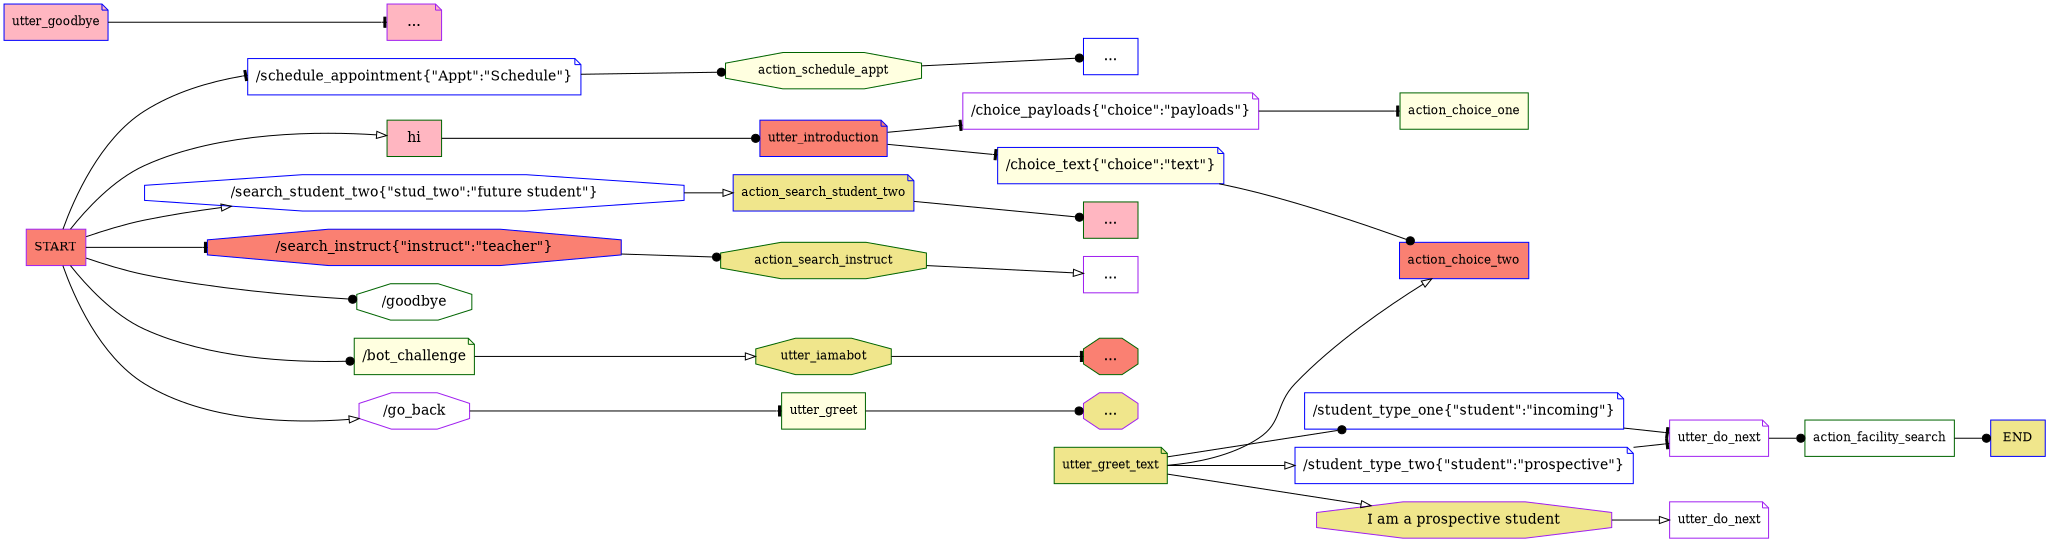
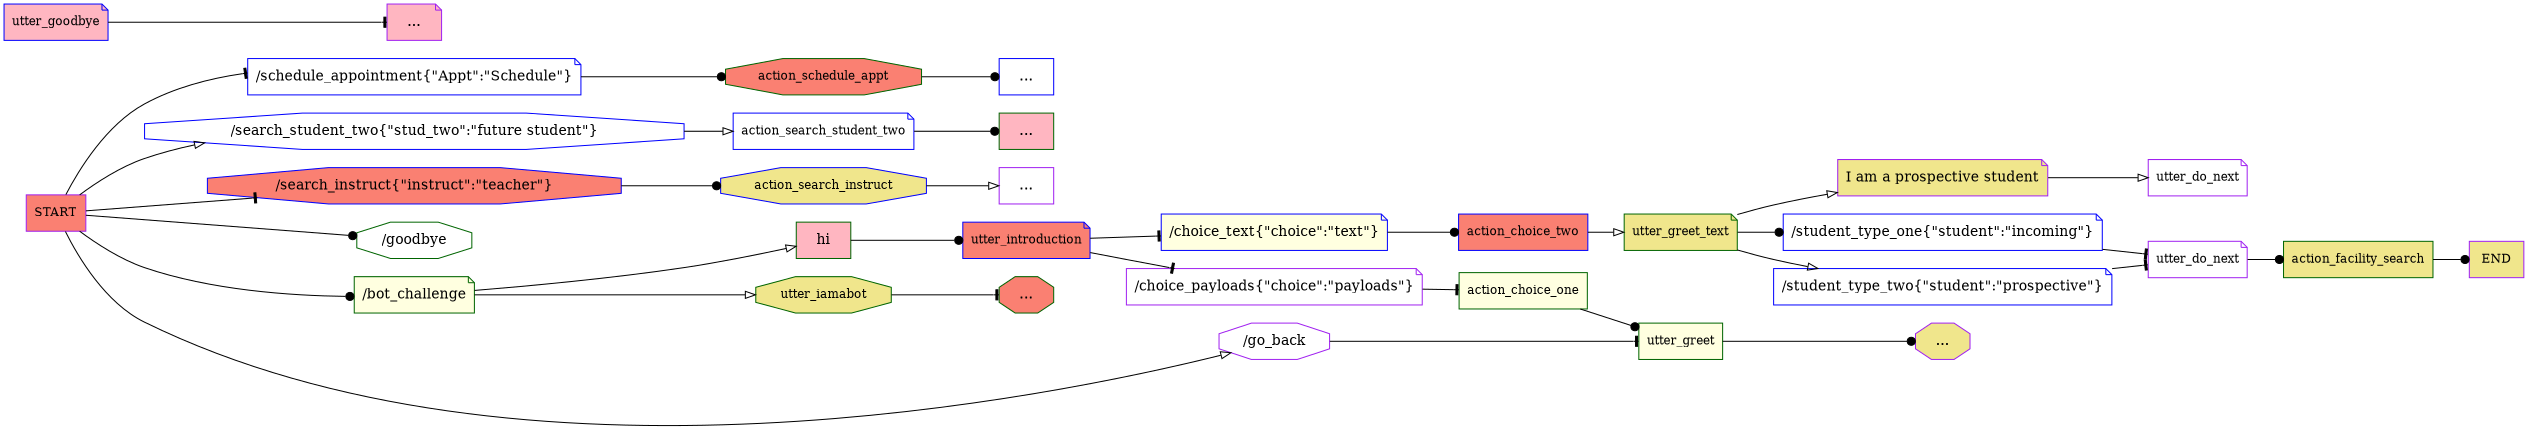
node "action_schedule_appt": fillcolor lightyellow -> salmon
edge "START" -> "hi": now "/bot_challenge" -> "hi"
node "action_search_student_two": fillcolor khaki -> white
node "action_search_instruct": color darkgreen -> blue
edge "action_choice_one" -> "utter_greet": added
edge "utter_greet_text" -> "action_choice_two": reversed
node "action_facility_search": fillcolor white -> khaki
node "END": color blue -> purple
node "I am a prospective student": shape octagon -> note
